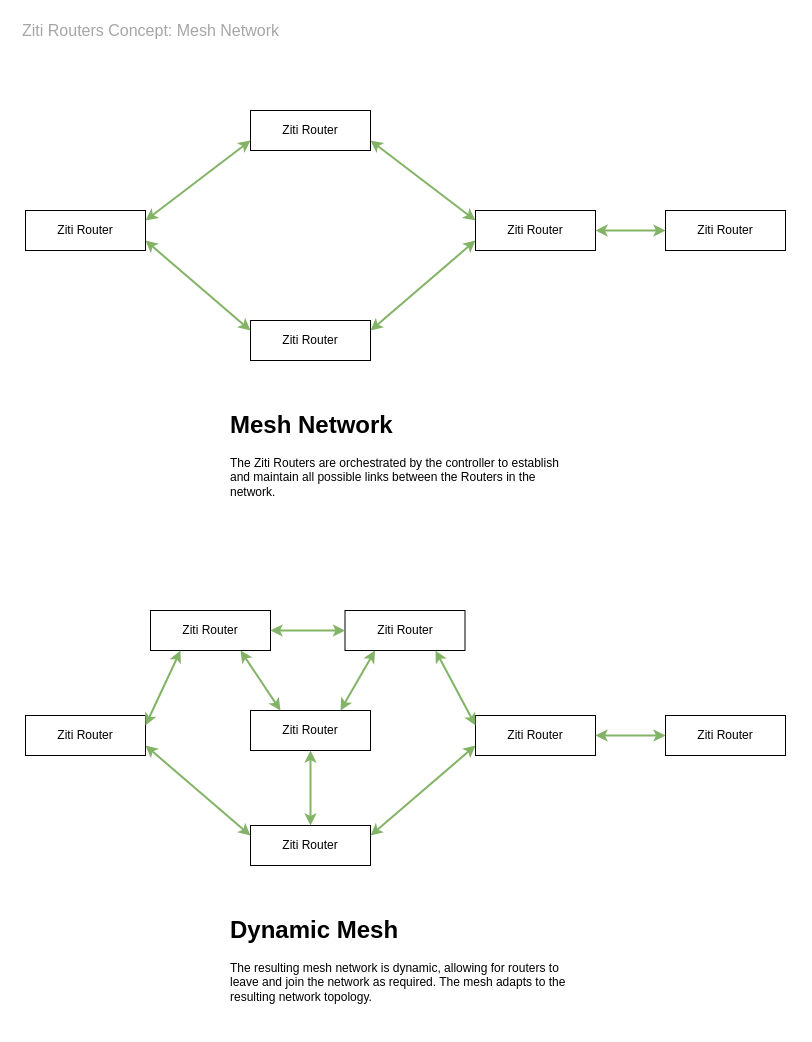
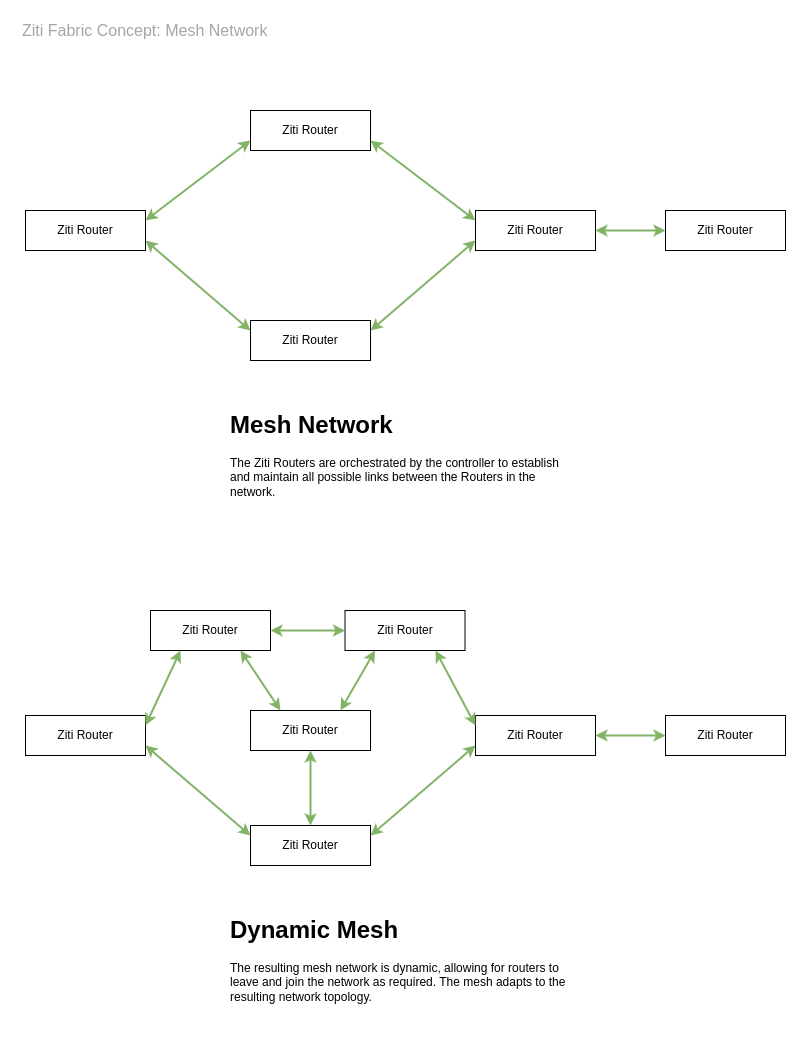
node "Ziti Routers Concept: Mesh Network": label "Ziti Routers Concept: Mesh Network" -> "Ziti Fabric Concept: Mesh Network"
